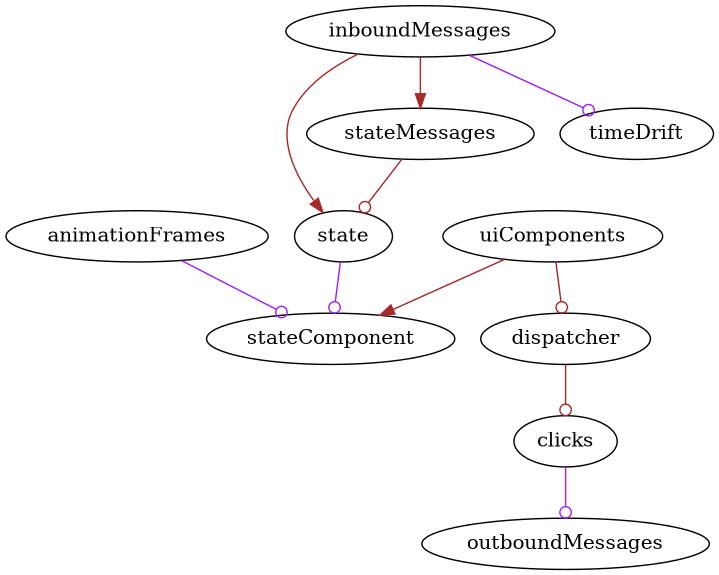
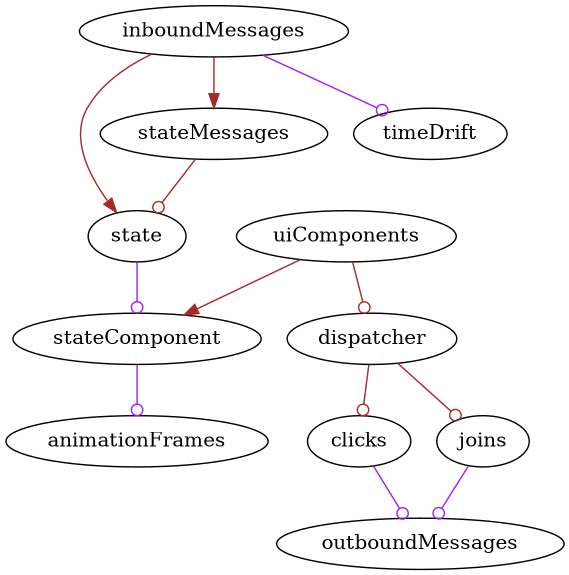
edge "animationFrames" -> "stateComponent": reversed
node "joins": added
